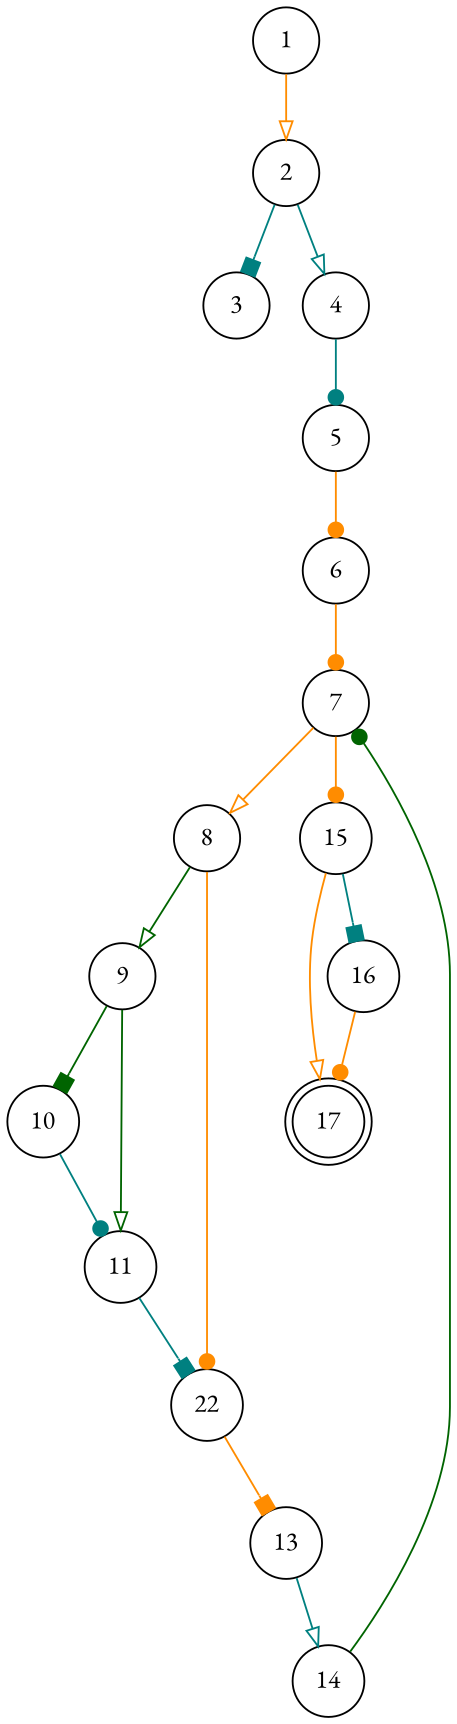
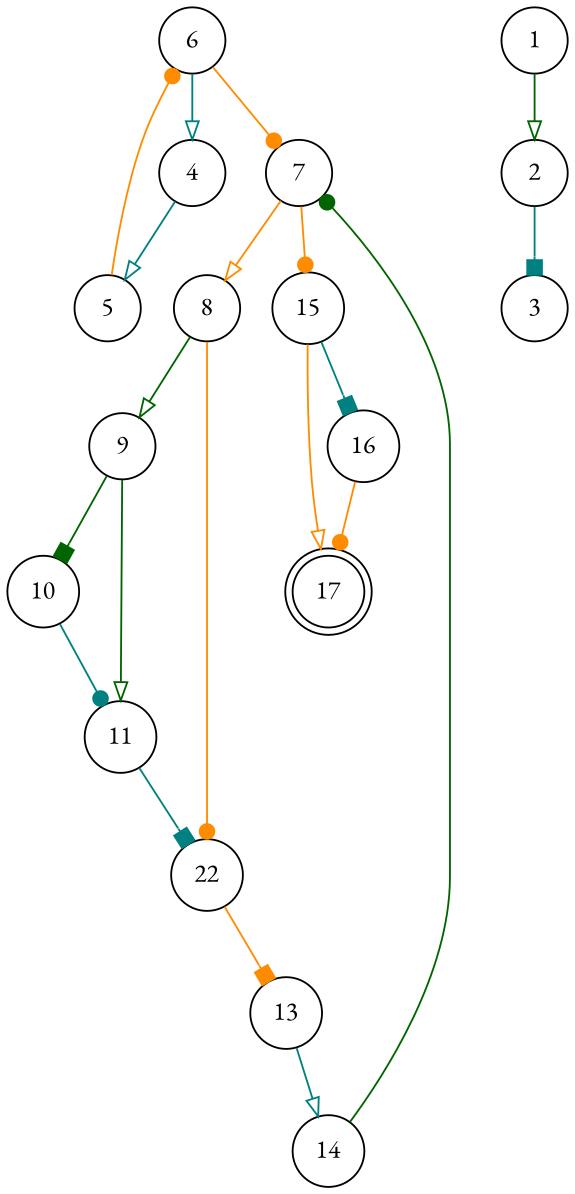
edge "1" -> "2": color darkorange -> darkgreen
edge "2" -> "4": now "6" -> "4"
edge "4" -> "5": arrowhead dot -> onormal
